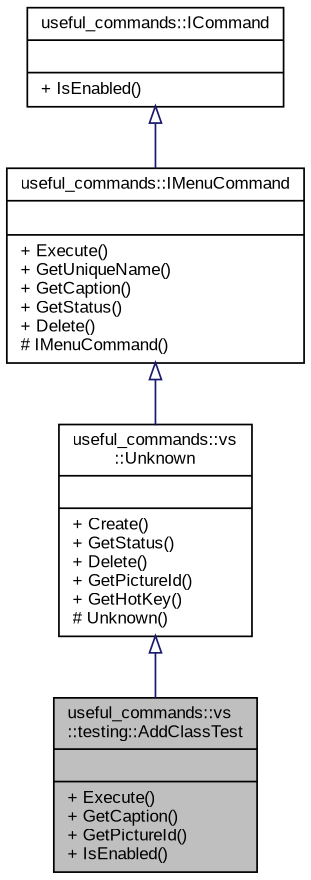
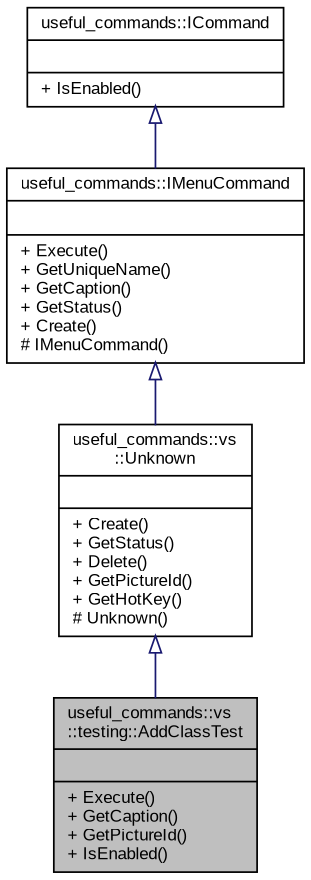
node "useful_commands::IMenuCommand": text "+ Delete()" -> "+ Create()"
